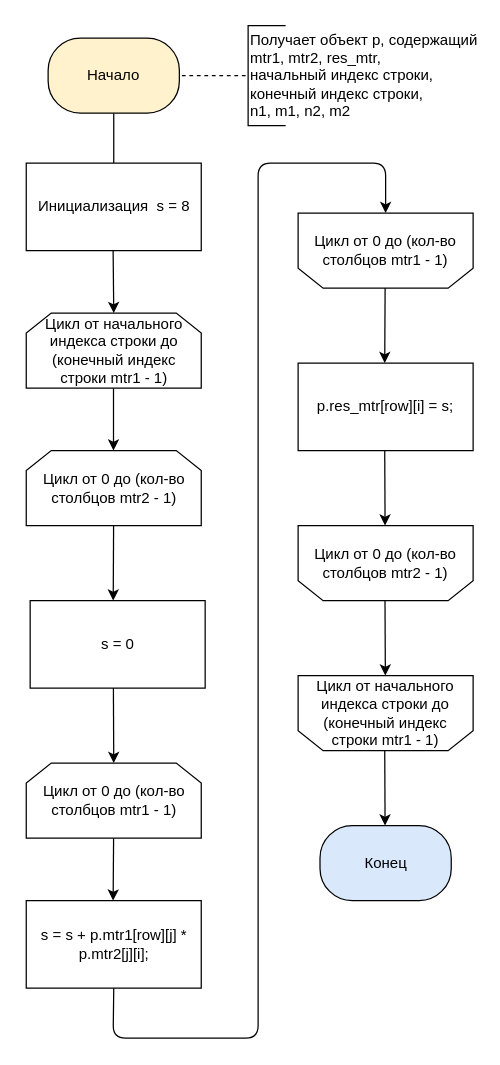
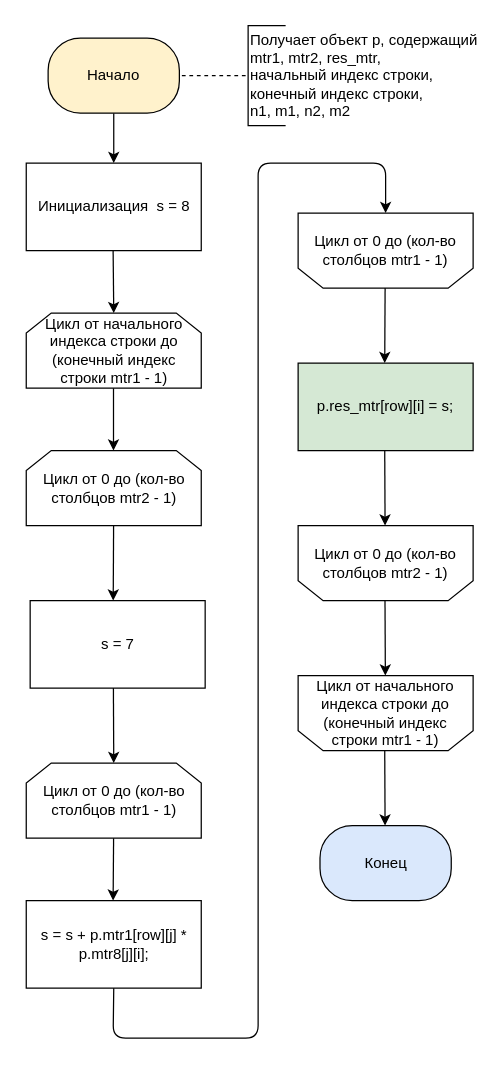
edge "Начало" -- "Инициализация s = 8": arrowhead none -> classic
node "p.res_mtr[row][i] = s;": fillcolor #ffffff -> #d5e8d4
node "s = 0": label "s = 0" -> "s = 7"
node "s = s + p.mtr1[row][j] * p.mtr2[j][i];": label "s = s + p.mtr1[row][j] * p.mtr2[j][i];" -> "s = s + p.mtr1[row][j] * p.mtr8[j][i];"
